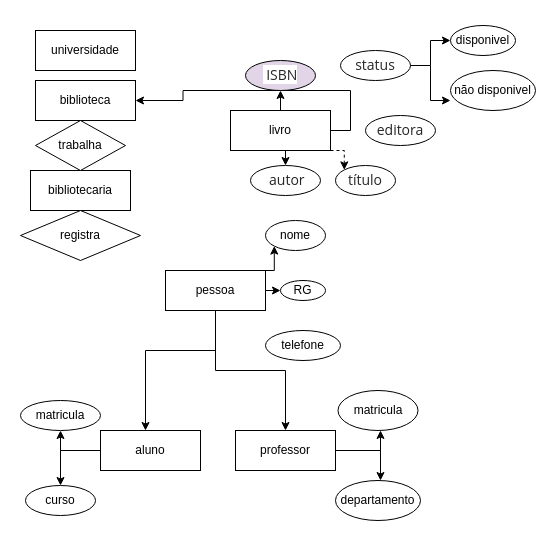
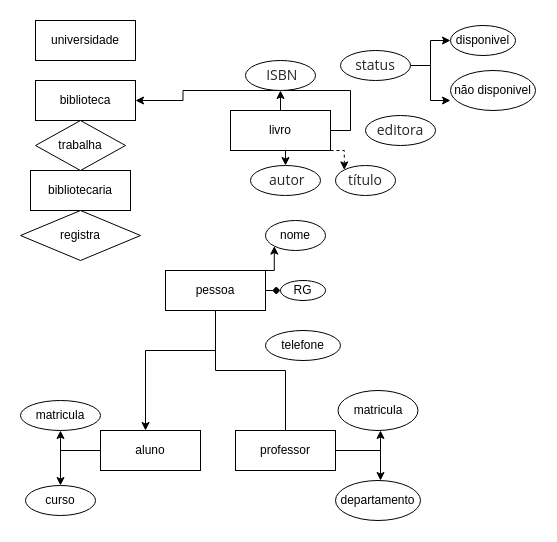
node "universidade": moved (86, 51) -> (86, 41)
node "ISBN": fillcolor #e1d5e7 -> #ffffff
edge "pessoa" -> "RG": arrowhead classic -> diamond
edge "pessoa" -> "professor": arrowhead classic -> none
